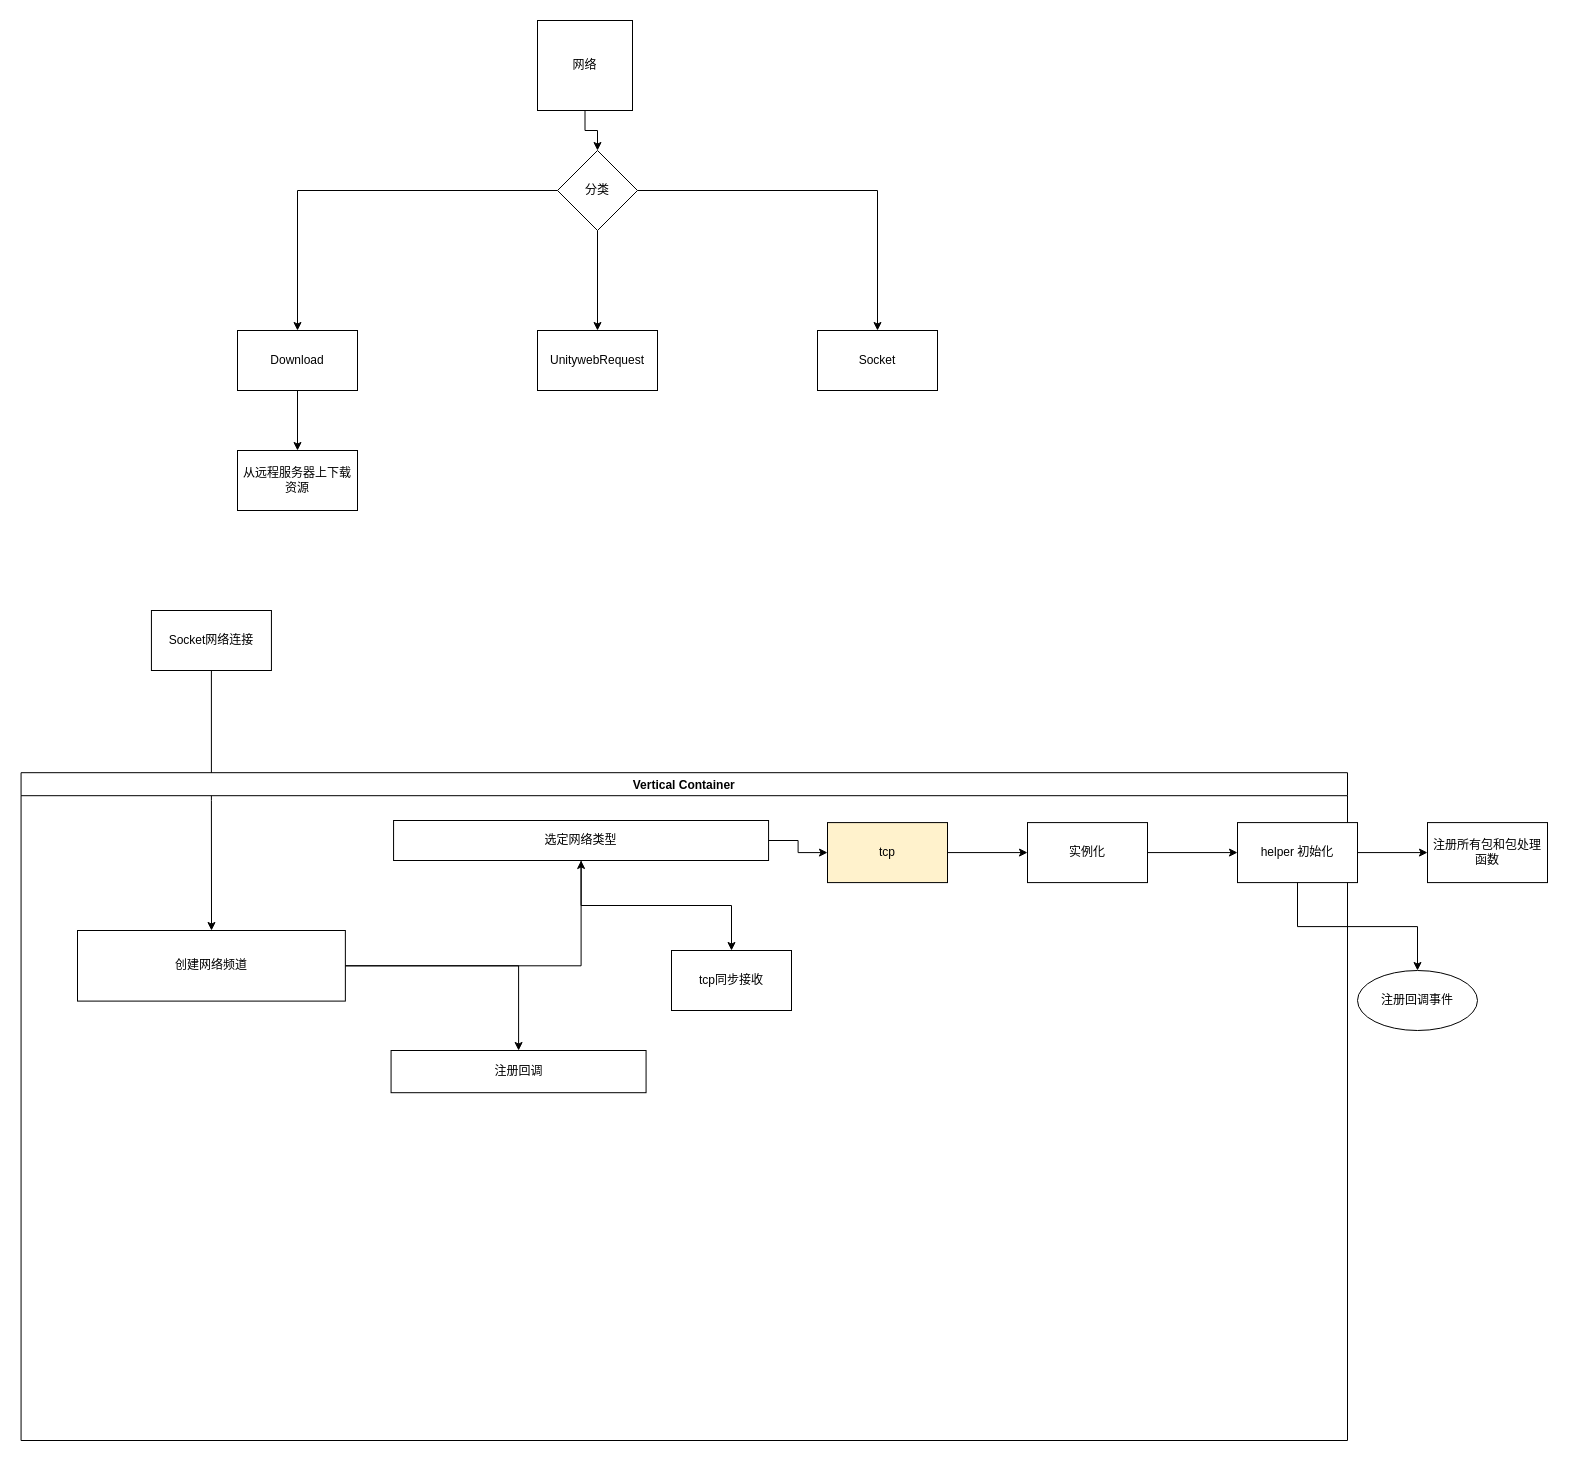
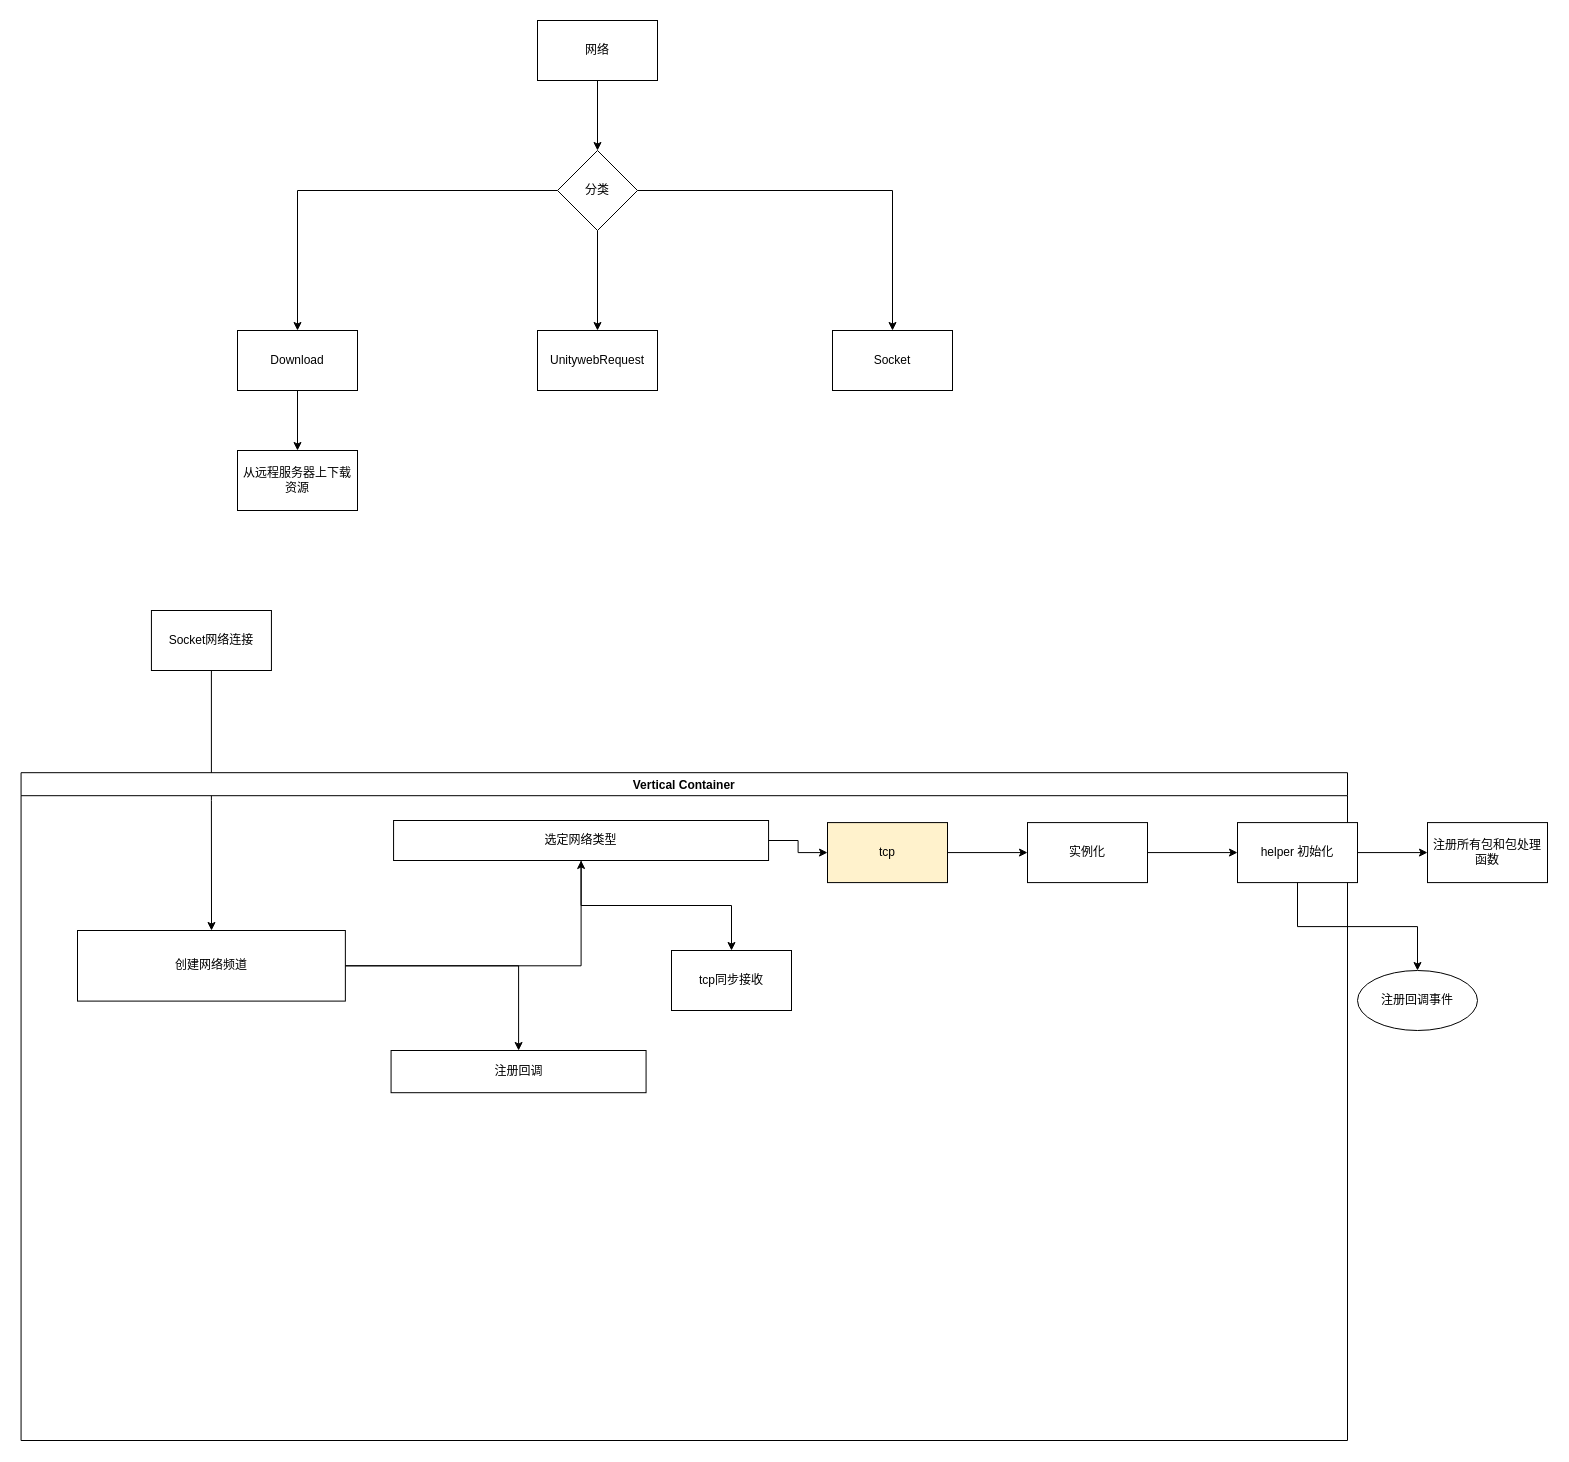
node "网络": size 95x90 -> 120x60
node "Socket": moved (878, 361) -> (893, 361)
